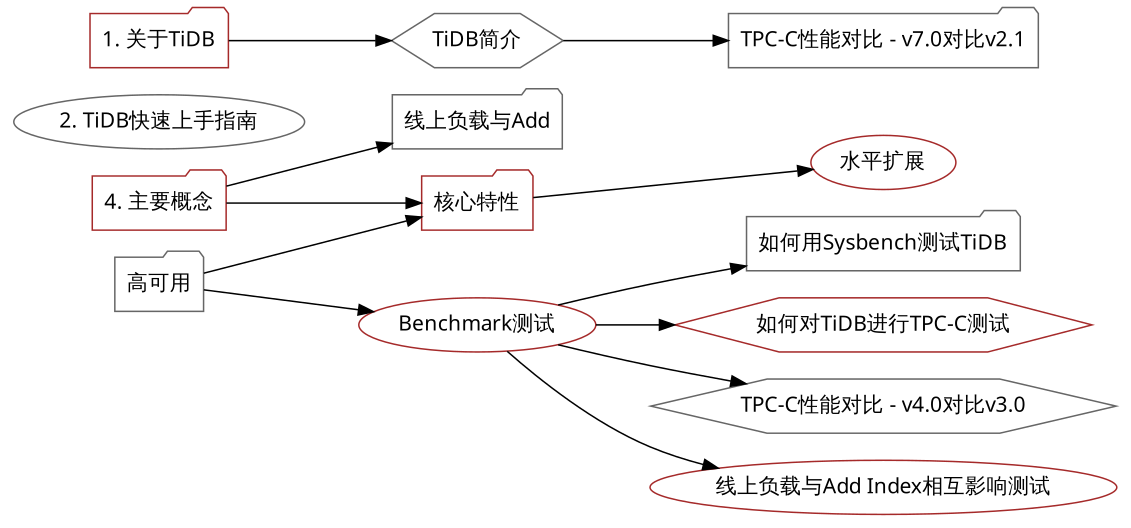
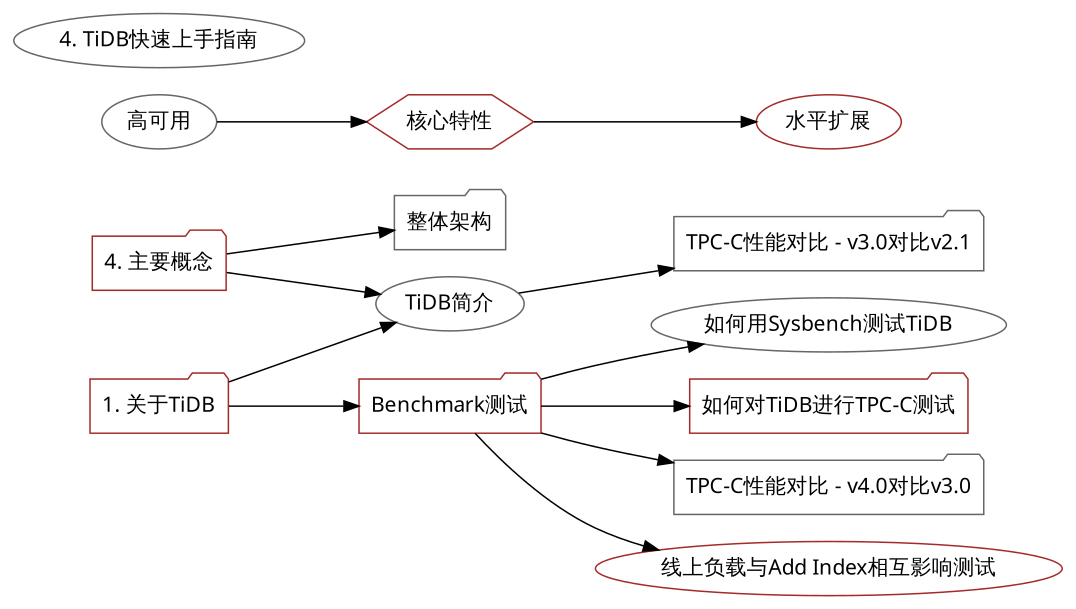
node "TiDB简介": shape hexagon -> ellipse
node "TPC-C性能对比 - v7.0对比v2.1": label "TPC-C性能对比 - v7.0对比v2.1" -> "TPC-C性能对比 - v3.0对比v2.1"
node "2. TiDB快速上手指南": label "2. TiDB快速上手指南" -> "4. TiDB快速上手指南"
node "线上负载与Add": label "线上负载与Add" -> "整体架构"
edge "4. 主要概念" -> "核心特性": now "4. 主要概念" -> "TiDB简介"
node "核心特性": shape folder -> hexagon
node "如何用Sysbench测试TiDB": shape folder -> ellipse
node "高可用": shape folder -> ellipse
edge "高可用" -> "Benchmark测试": now "1. 关于TiDB" -> "Benchmark测试"
node "Benchmark测试": shape ellipse -> folder
node "如何对TiDB进行TPC-C测试": shape hexagon -> folder
node "TPC-C性能对比 - v4.0对比v3.0": shape hexagon -> folder
